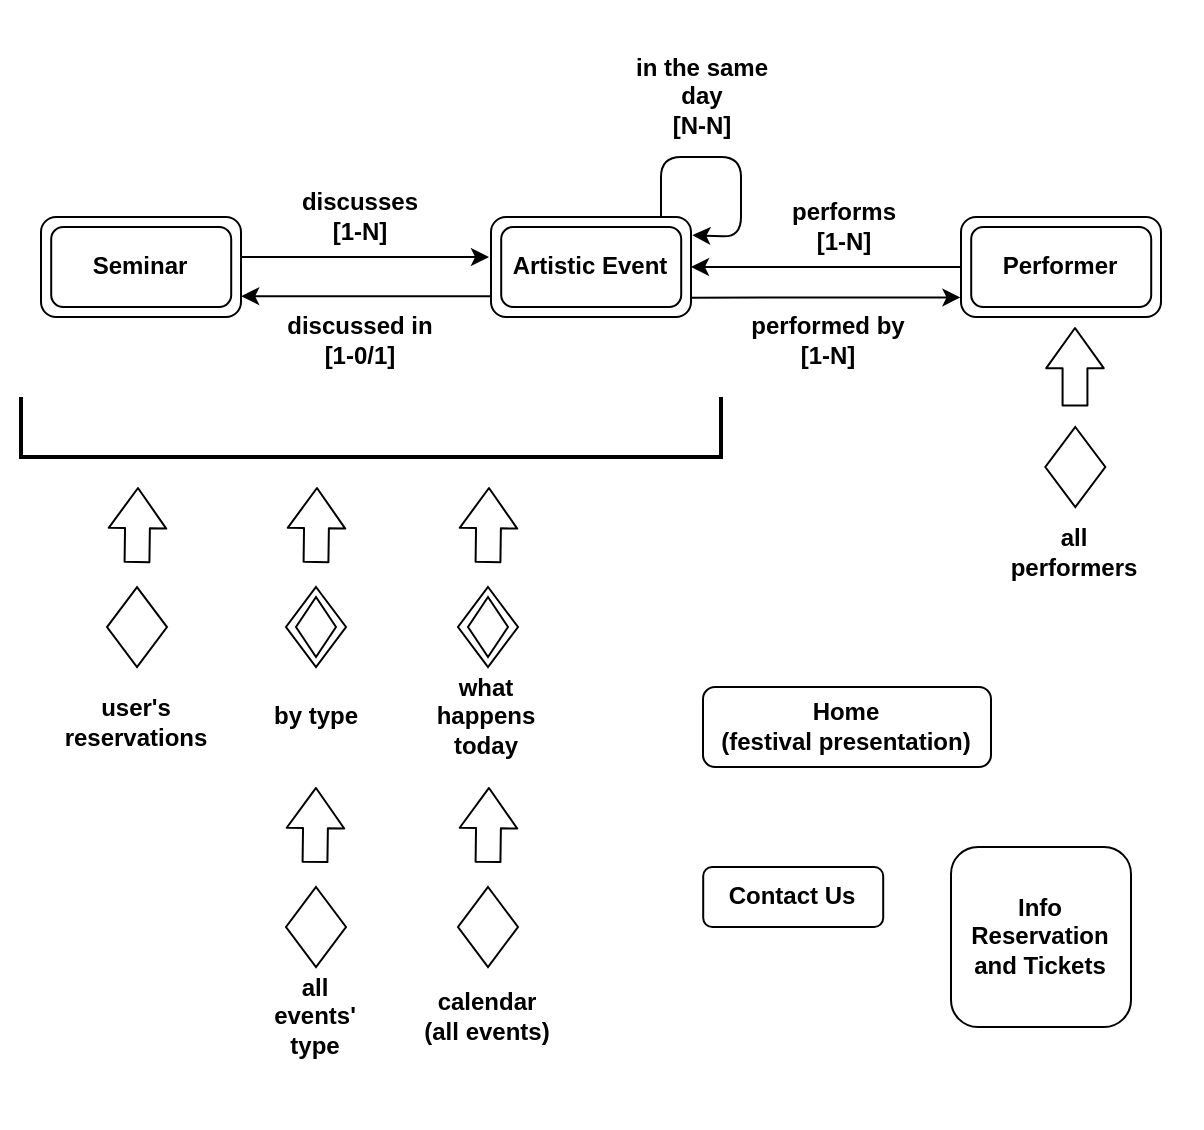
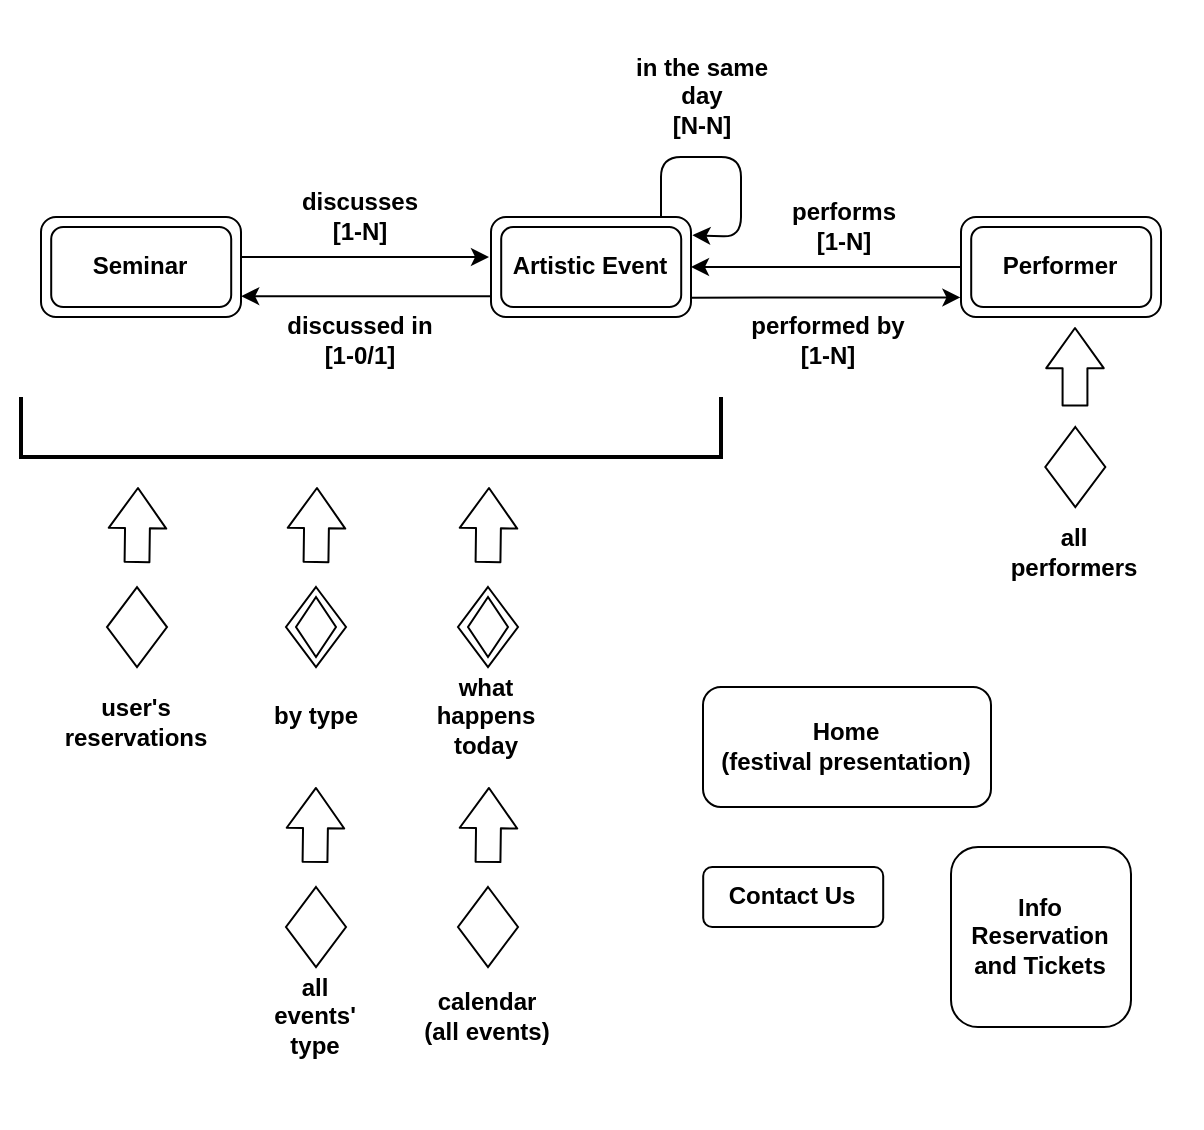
node "Home (festival presentation)": size 288x80 -> 288x120
